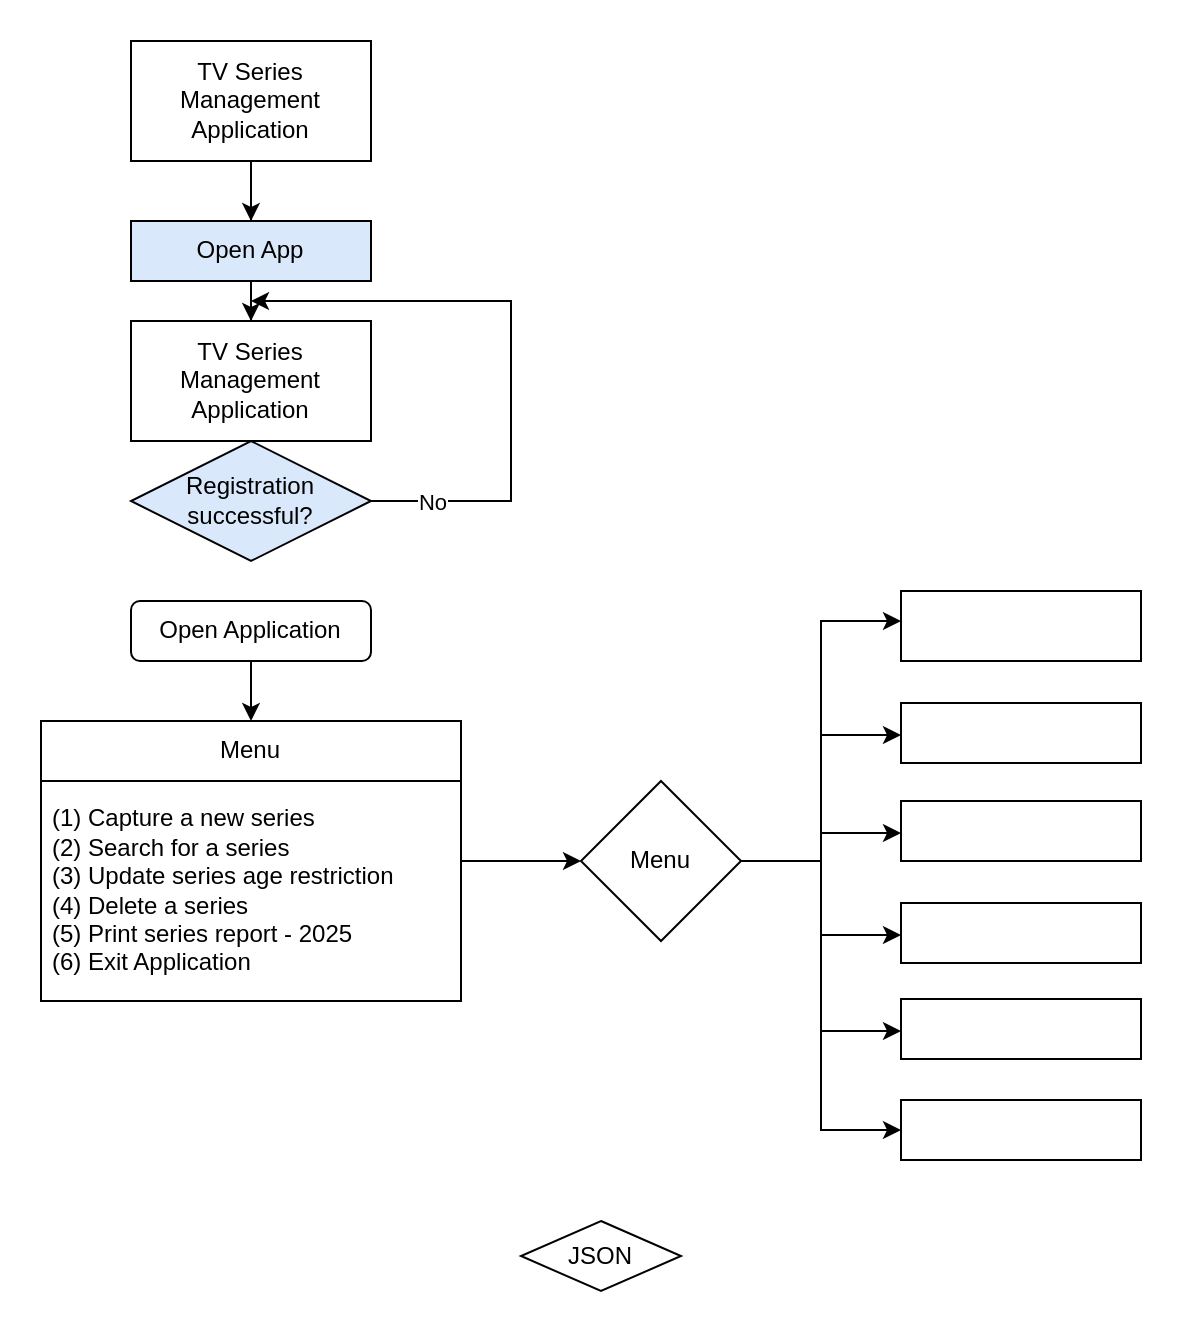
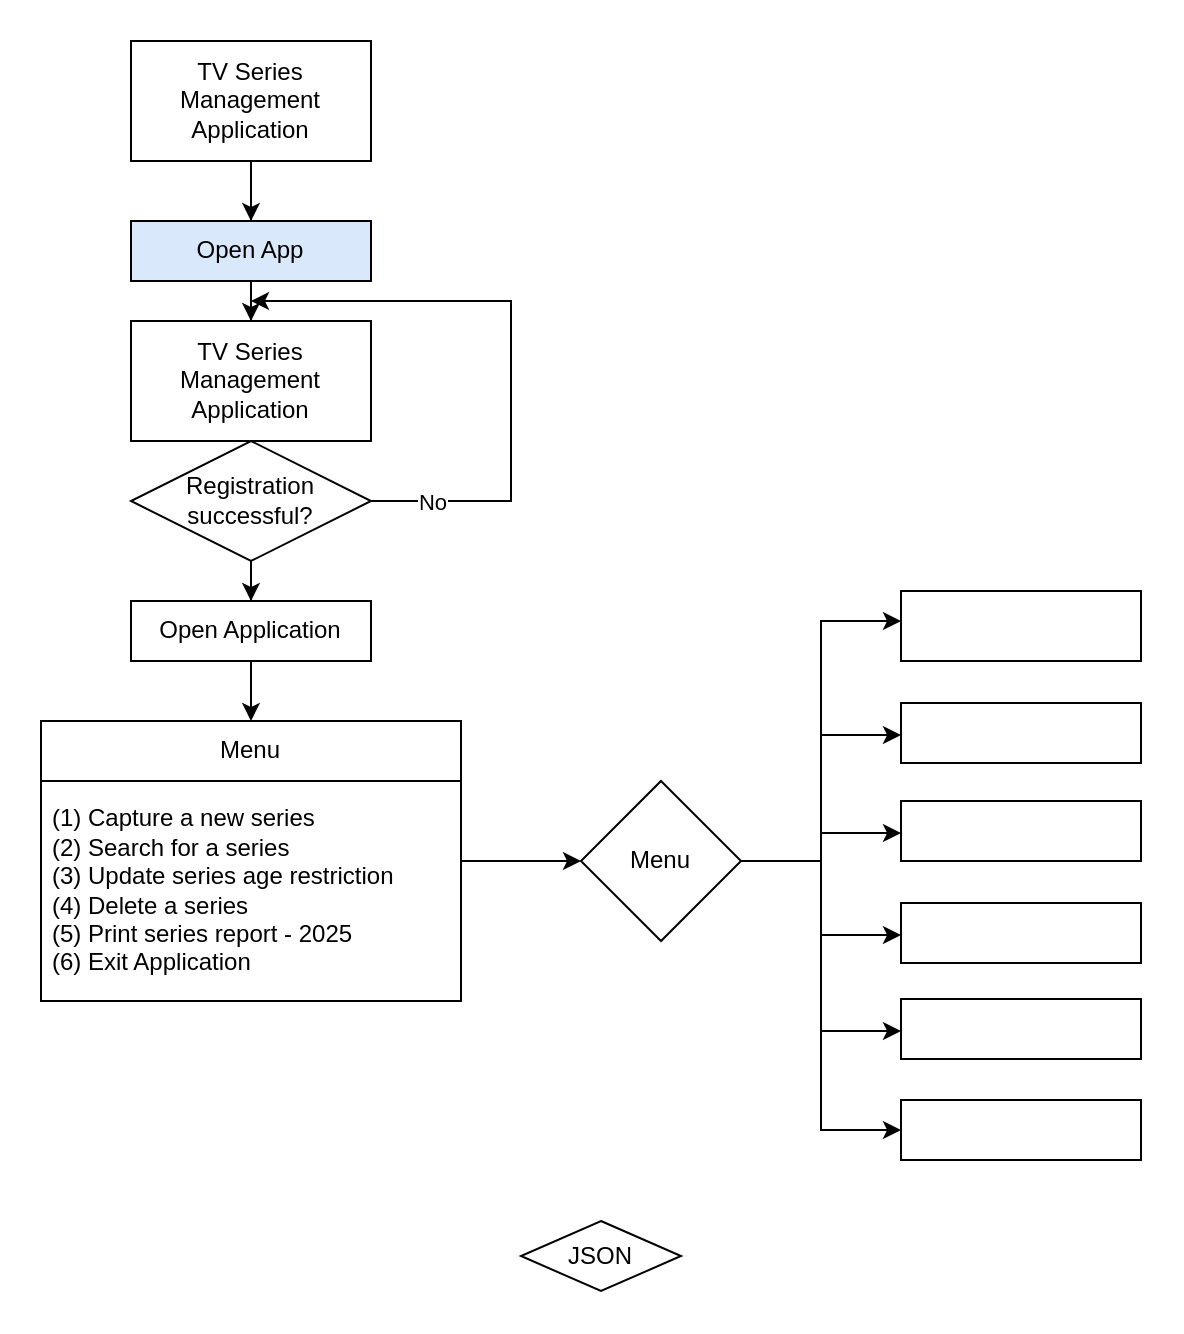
node "Registration successful?": fillcolor #dae8fc -> #ffffff
edge "Registration successful?" -> "Open Application": added
node "Open Application": shape rounded rectangle -> rectangle
